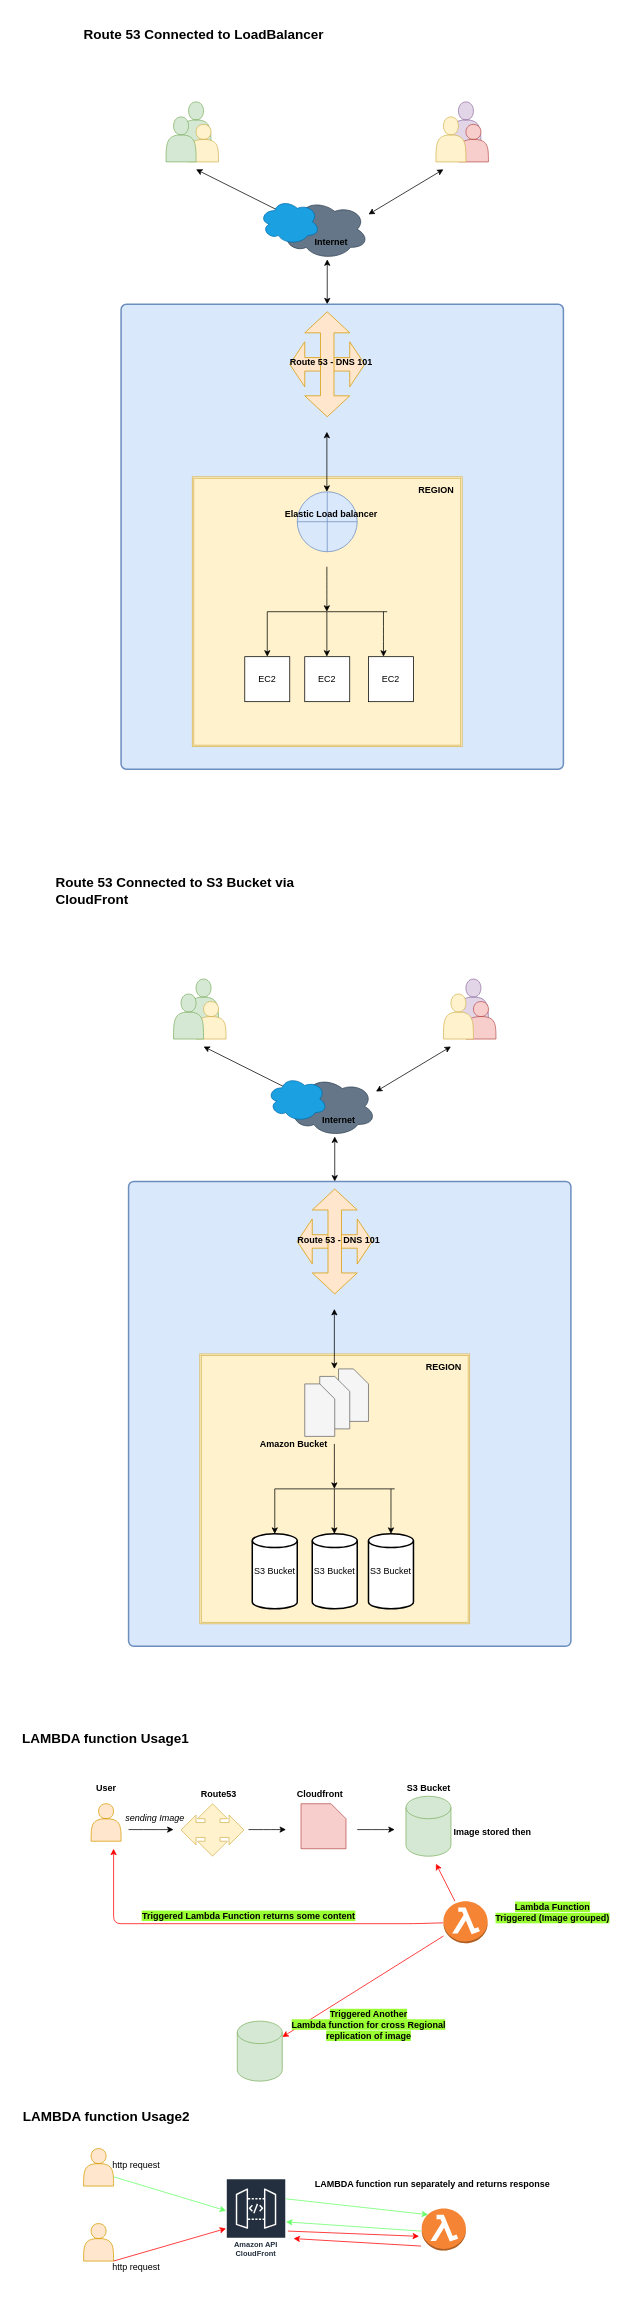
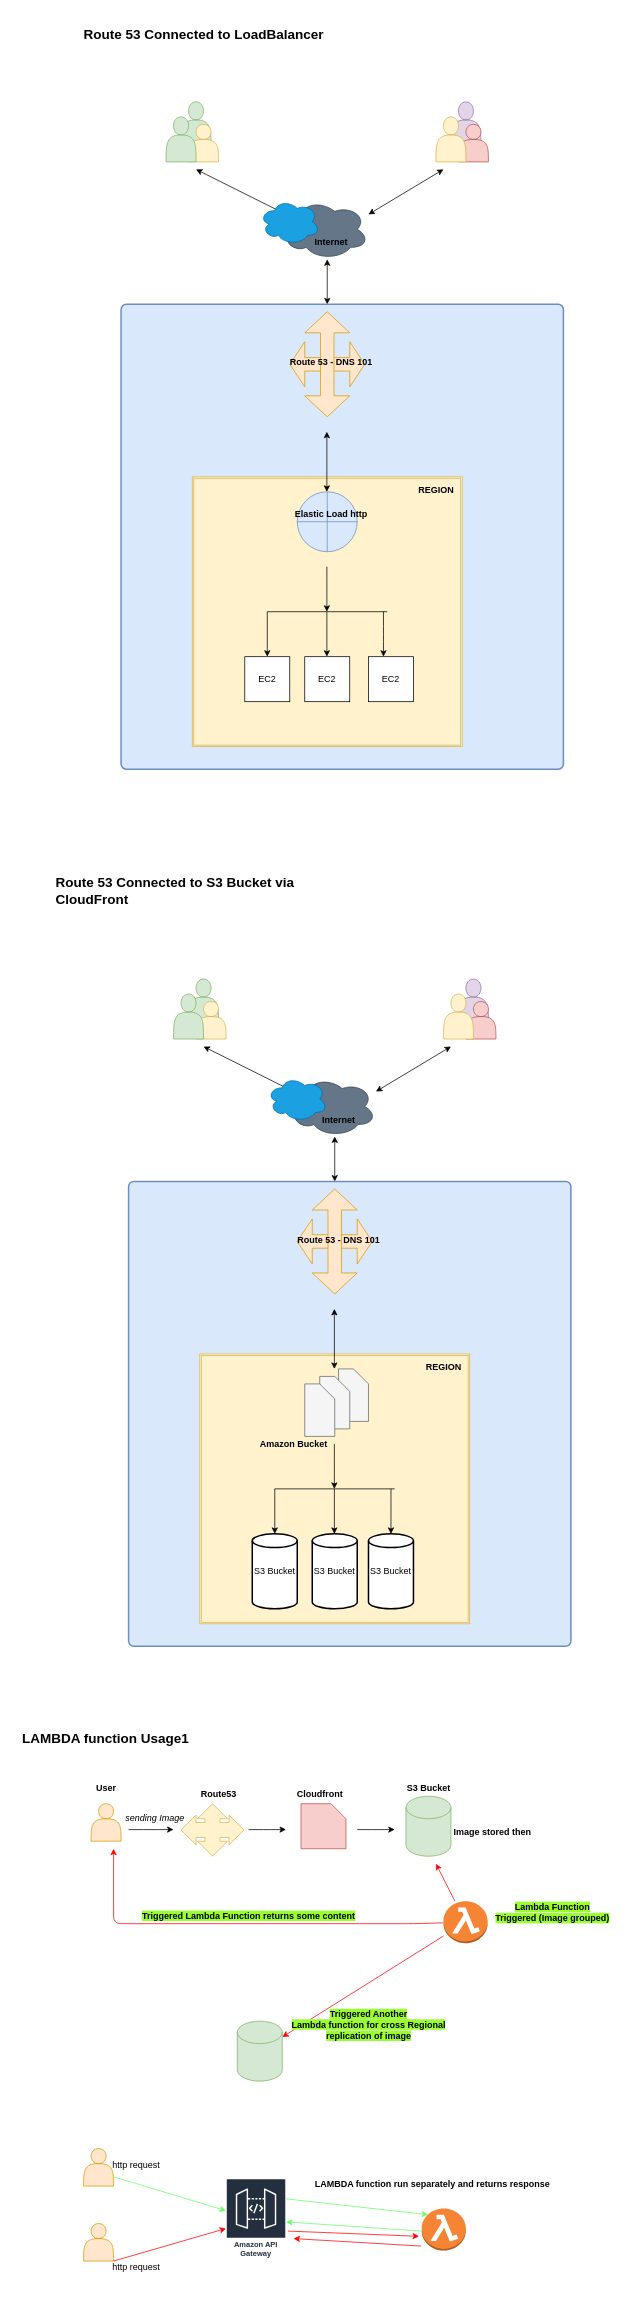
node "Elastic Load balancer": label "Elastic Load balancer" -> "Elastic Load http"
node "LAMBDA function Usage2": removed
node "Amazon API CloudFront": label "Amazon API CloudFront" -> "Amazon API Gateway"
